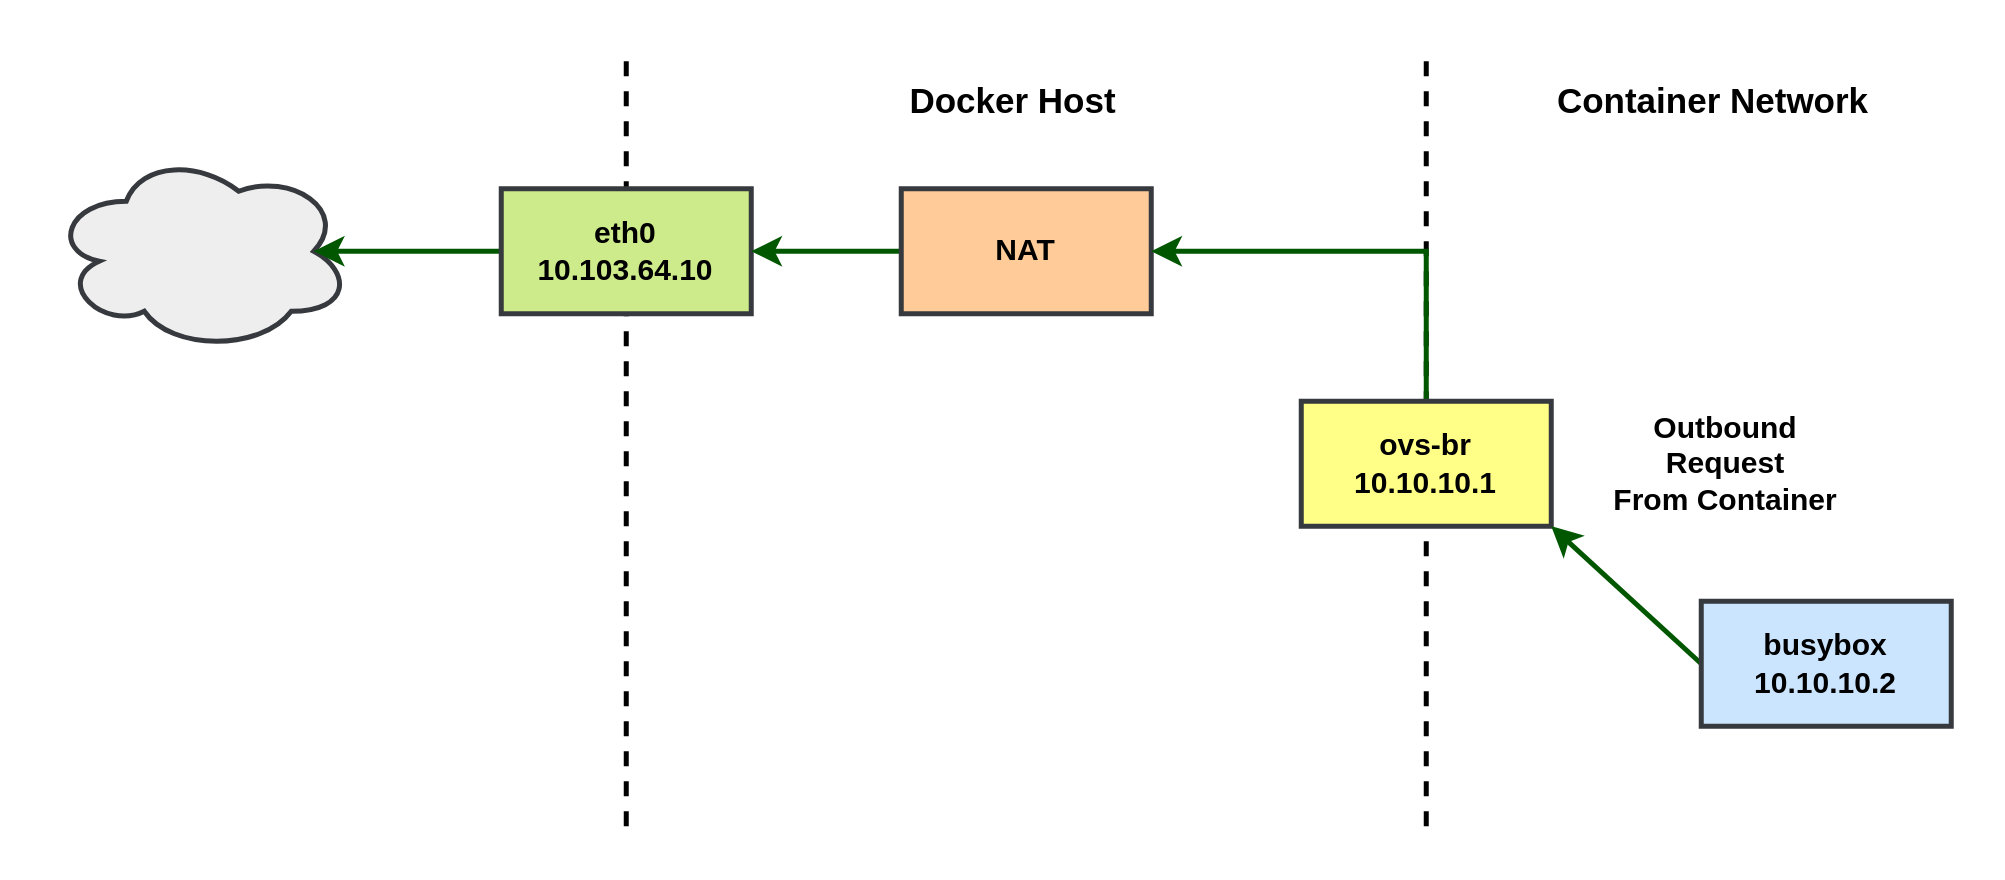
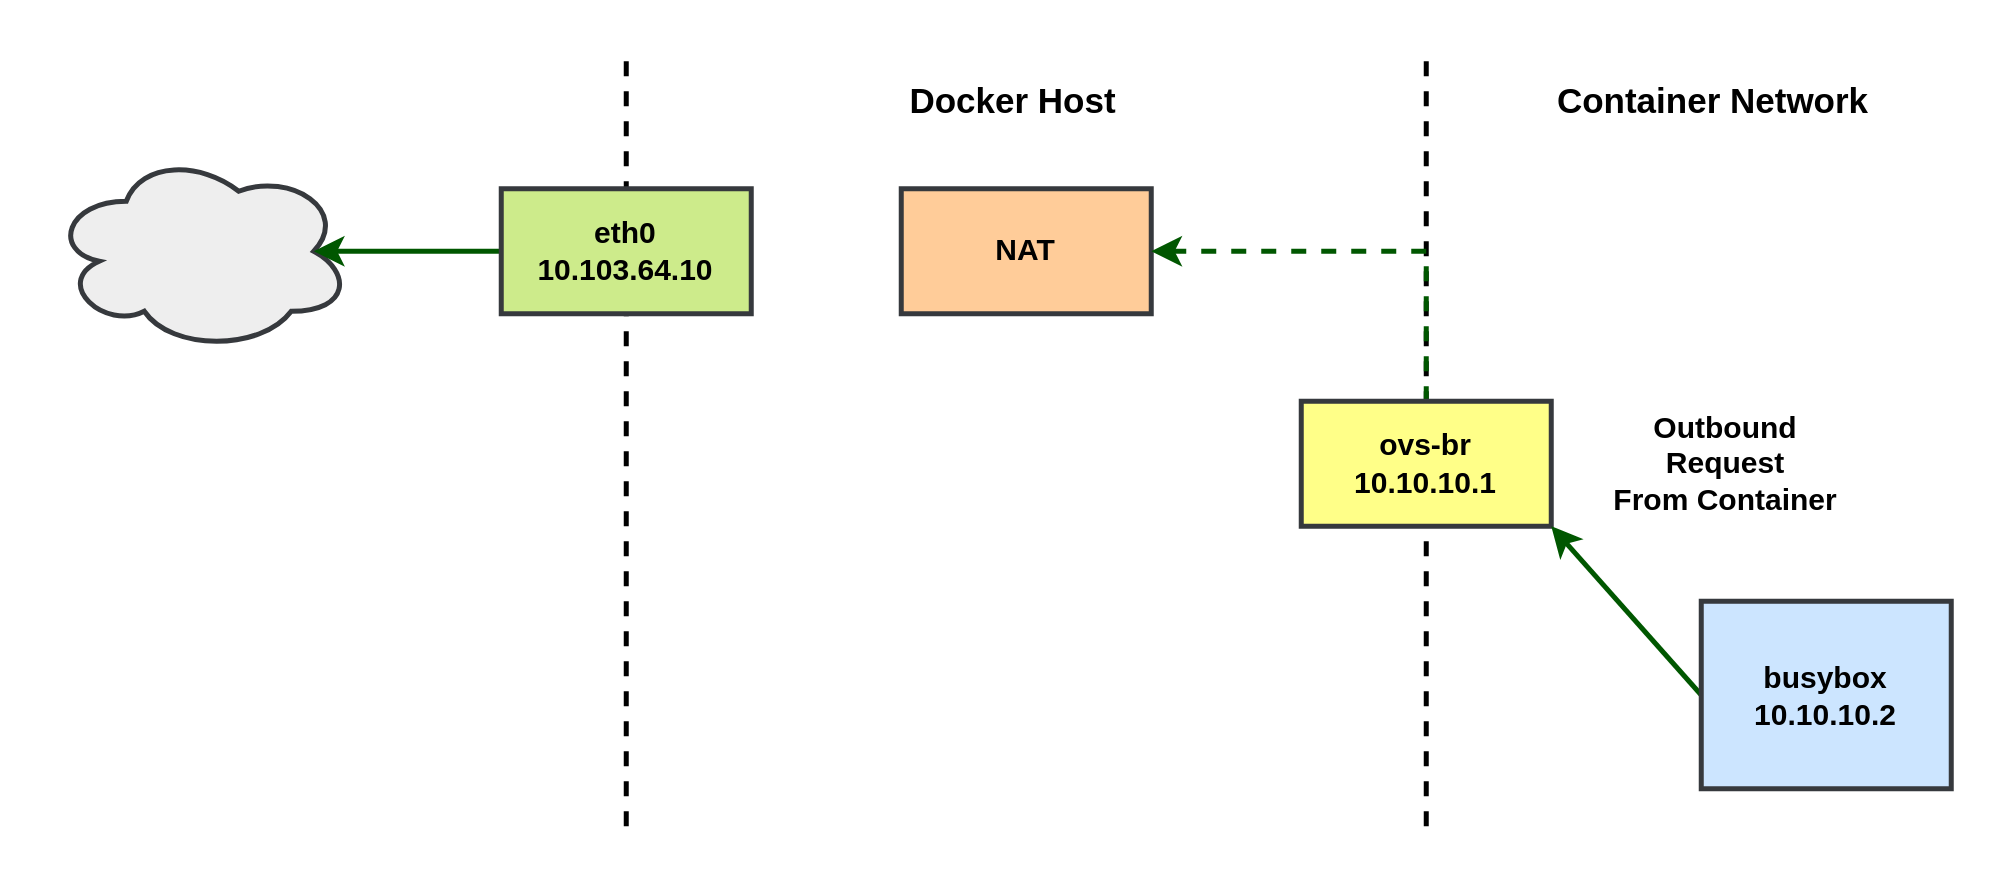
edge "NAT" -> "eth0 10.103.64.10": removed
edge "ovs-br 10.10.10.1" -> "NAT": style solid -> dashed
node "busybox 10.10.10.2": size 250x125 -> 250x188
